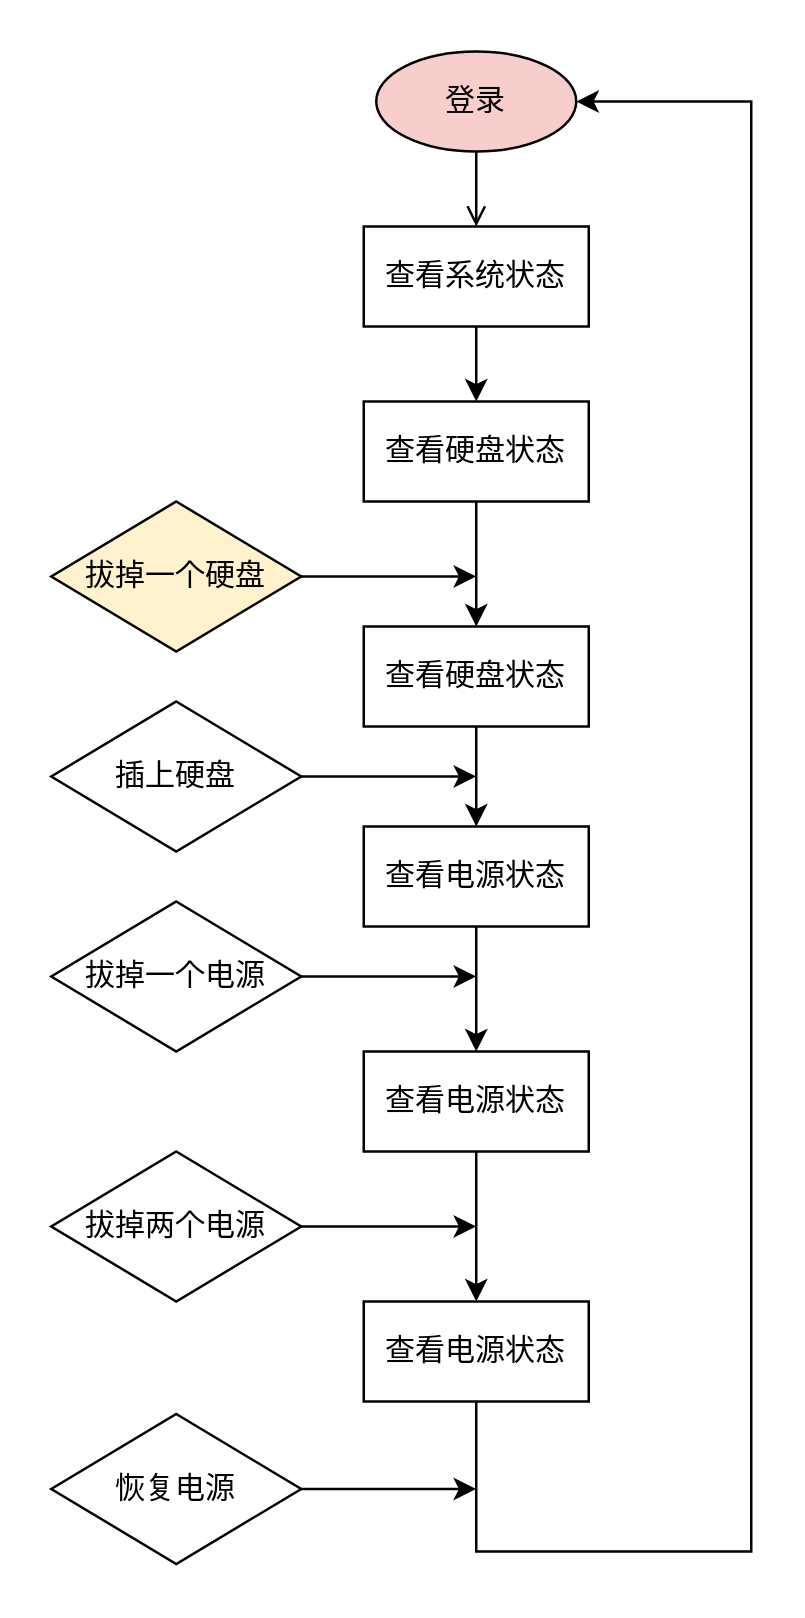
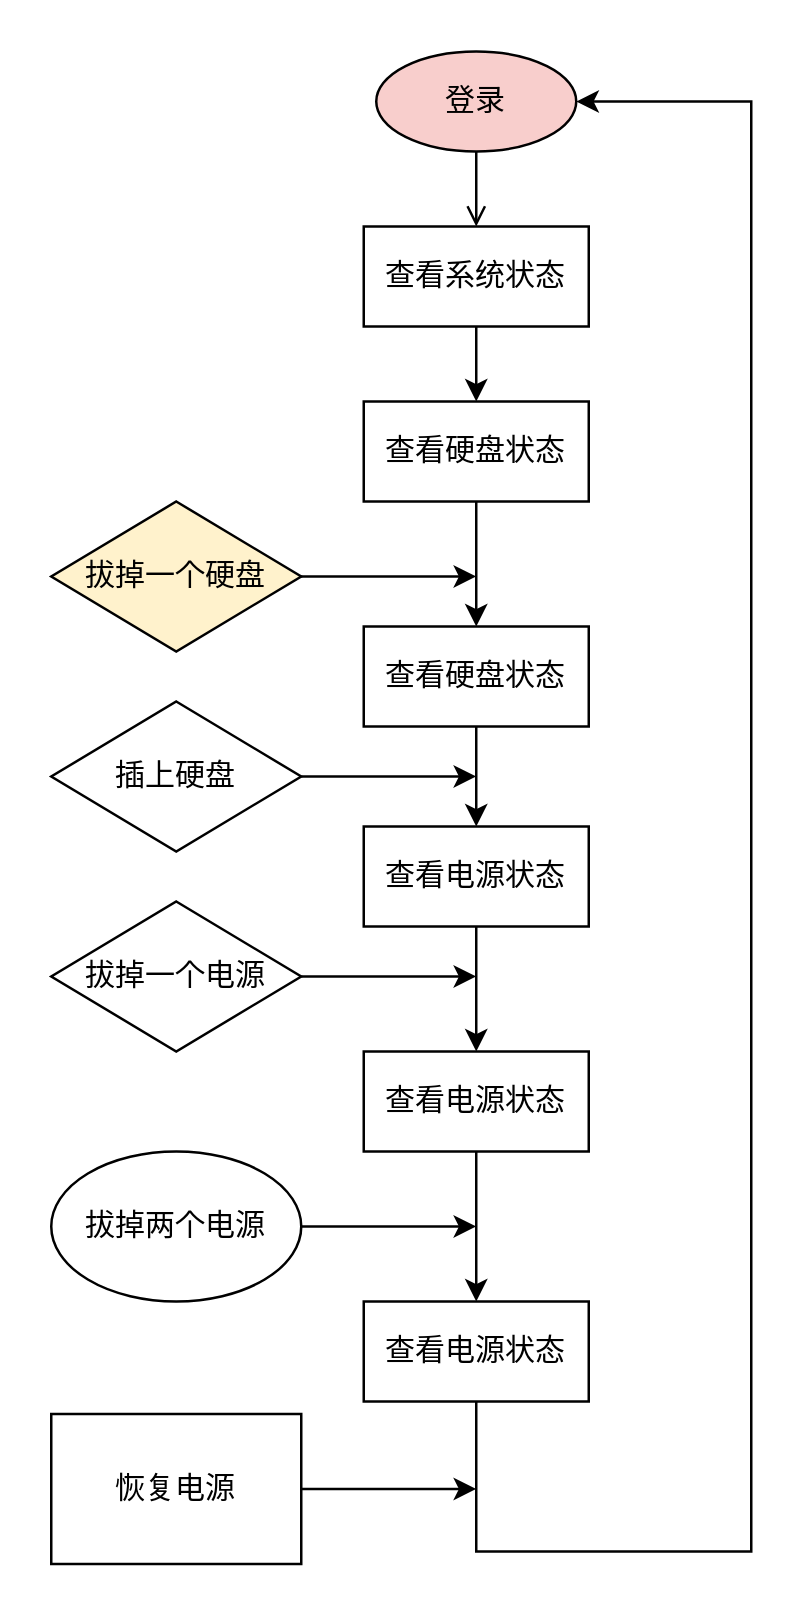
node "拔掉两个电源": shape diamond -> ellipse
node "恢复电源": shape diamond -> rectangle
